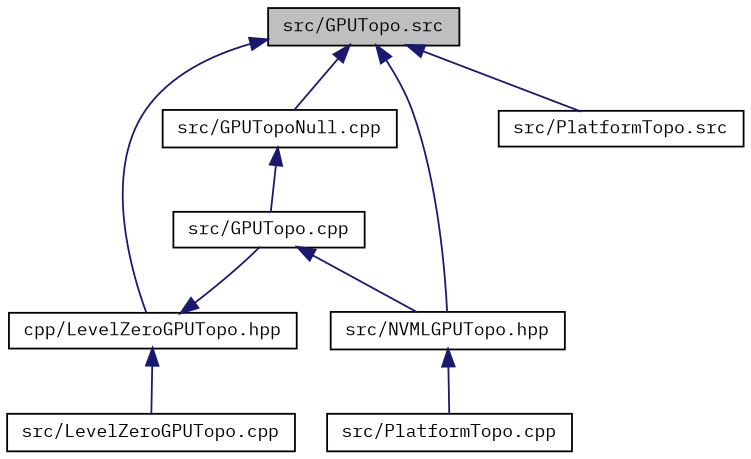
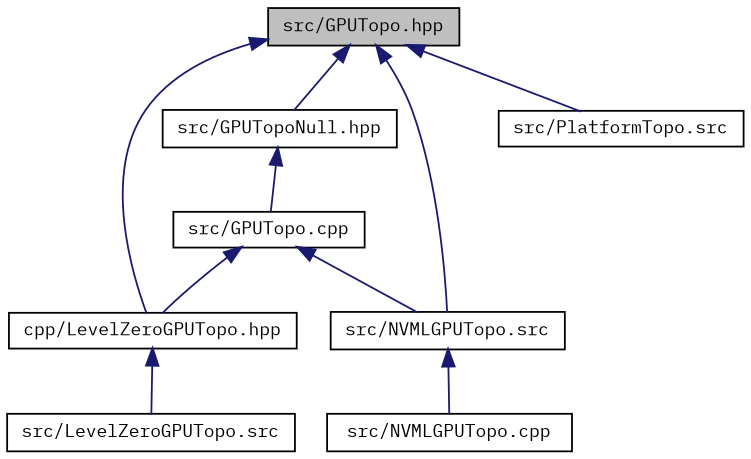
node "src/GPUTopo.src": label "src/GPUTopo.src" -> "src/GPUTopo.hpp"
node "src/GPUTopoNull.cpp": label "src/GPUTopoNull.cpp" -> "src/GPUTopoNull.hpp"
edge "src/GPUTopo.cpp" -> "cpp/LevelZeroGPUTopo.hpp": reversed
node "src/NVMLGPUTopo.hpp": label "src/NVMLGPUTopo.hpp" -> "src/NVMLGPUTopo.src"
node "src/LevelZeroGPUTopo.cpp": label "src/LevelZeroGPUTopo.cpp" -> "src/LevelZeroGPUTopo.src"
node "src/PlatformTopo.cpp": label "src/PlatformTopo.cpp" -> "src/NVMLGPUTopo.cpp"
